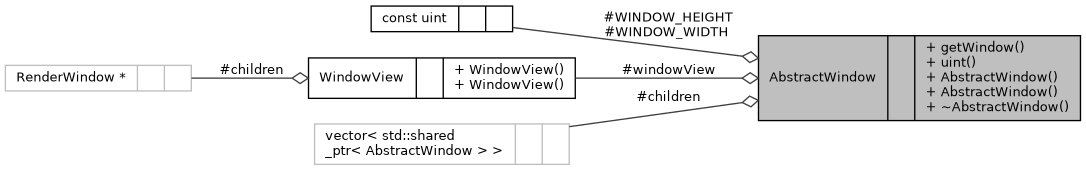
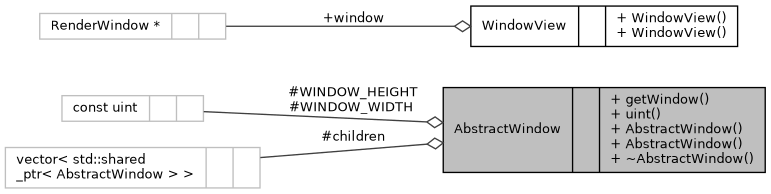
node "const uint": color black -> grey75
edge "RenderWindow *" -> "WindowView": label " #children" -> " +window"
edge "WindowView" -> "AbstractWindow": removed, label "#windowView"
